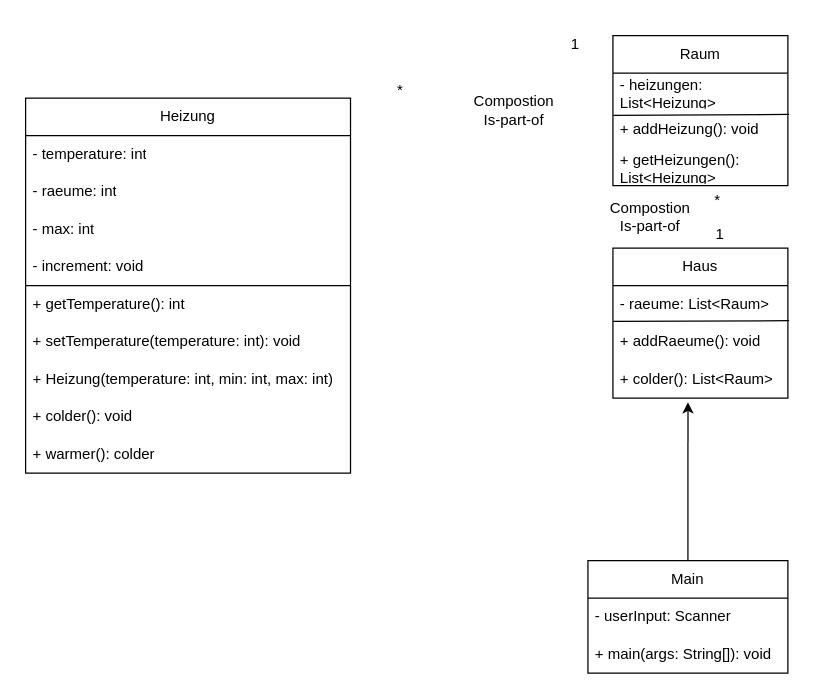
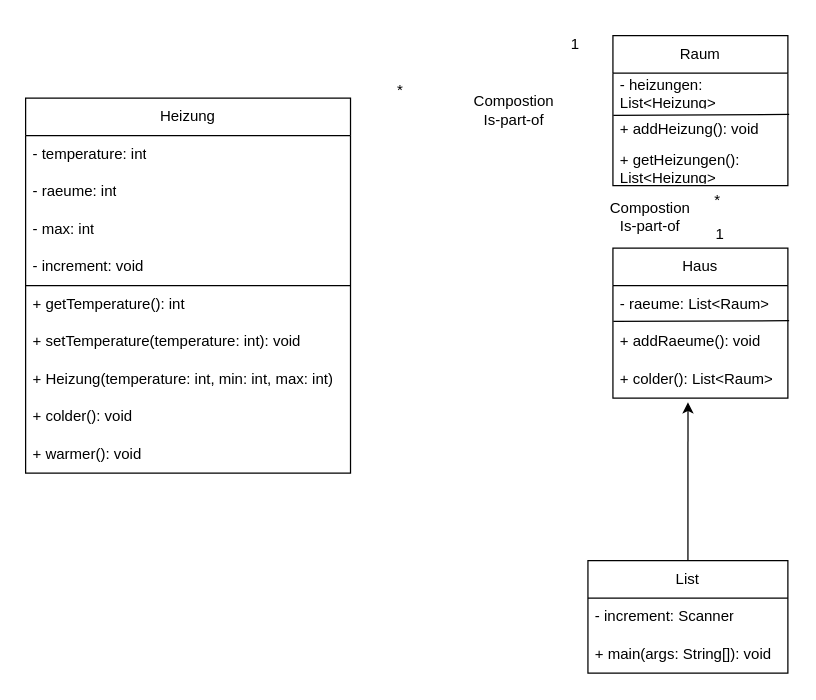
node "+ warmer(): colder": label "+ warmer(): colder" -> "+ warmer(): void"
node "Main": label "Main" -> "List"
node "- userInput: Scanner": label "- userInput: Scanner" -> "- increment: Scanner"
